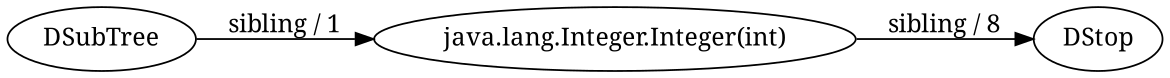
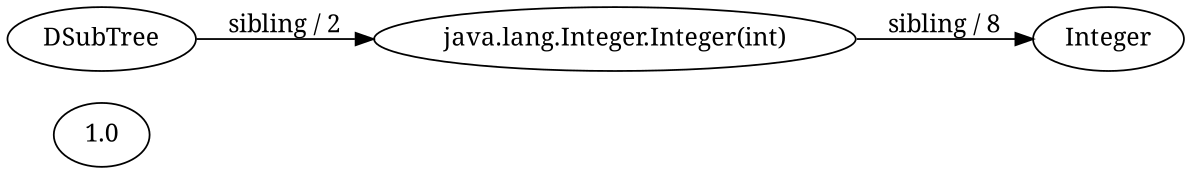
edge "DSubTree" -> "java.lang.Integer.Integer(int)": label "sibling / 1" -> "sibling / 2"
node "DStop": label "DStop" -> "Integer"
node "1.0": added
